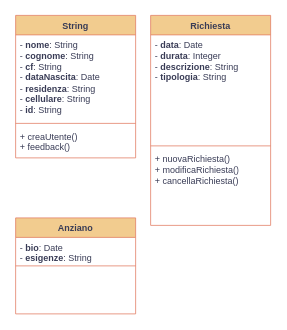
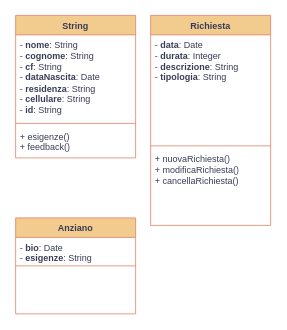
node "+ creaUtente() + feedback()": label "+ creaUtente() + feedback()" -> "+ esigenze() + feedback()"
